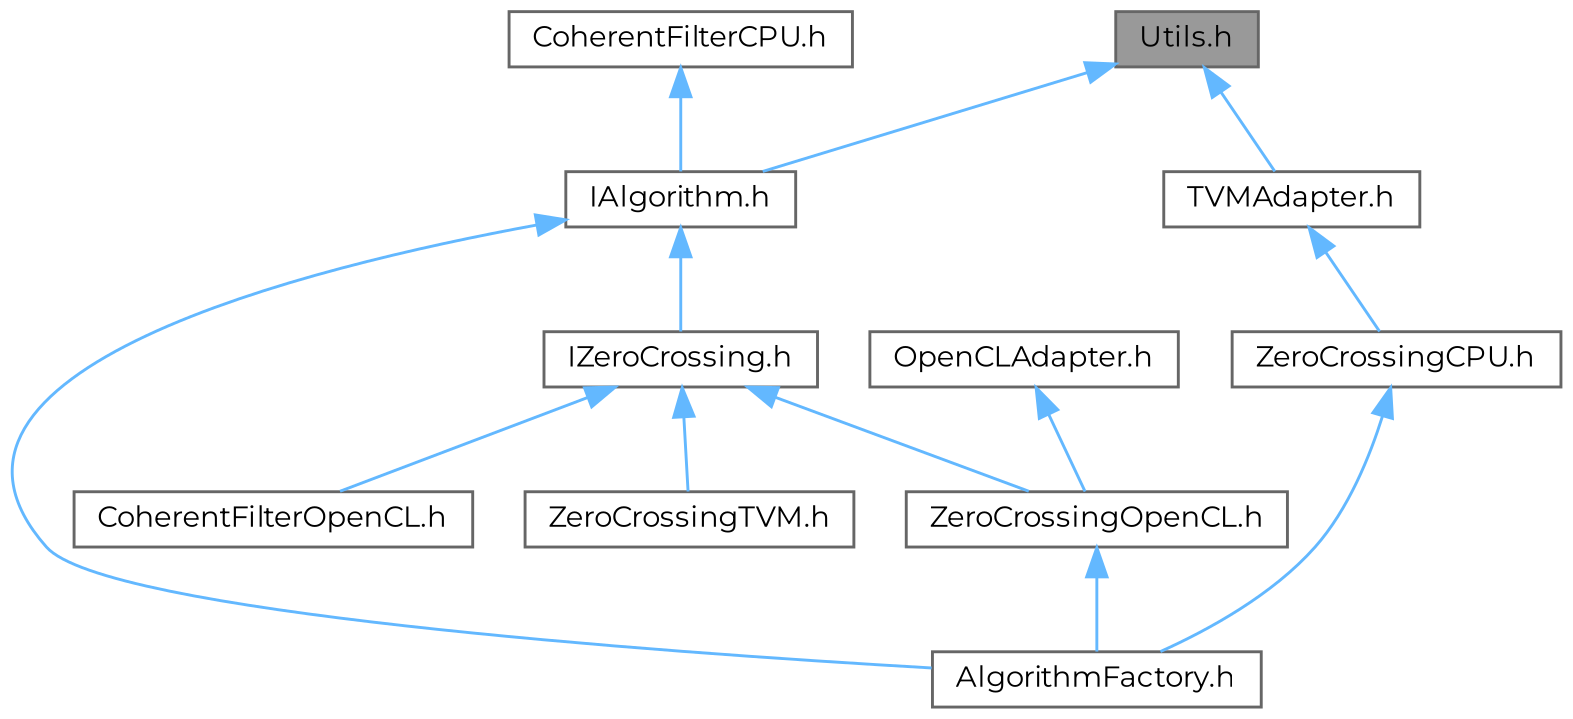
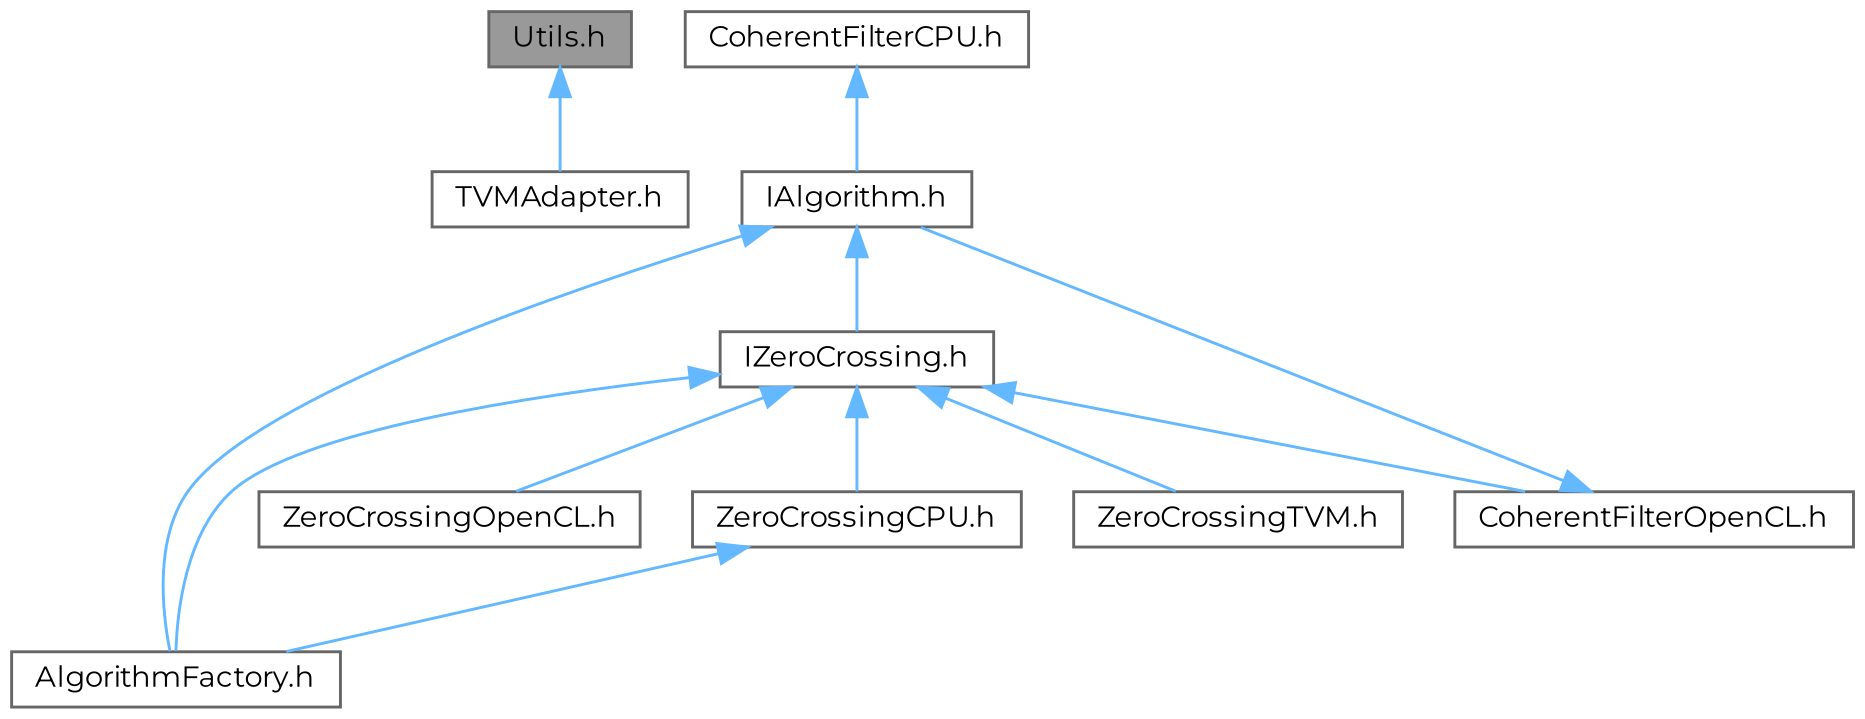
edge "IAlgorithm.h" -> "Utils.h": now "IAlgorithm.h" -> "CoherentFilterOpenCL.h"
edge "ZeroCrossingCPU.h" -> "TVMAdapter.h": now "ZeroCrossingCPU.h" -> "IZeroCrossing.h"
node "OpenCLAdapter.h": removed
edge "AlgorithmFactory.h" -> "ZeroCrossingOpenCL.h": now "AlgorithmFactory.h" -> "IZeroCrossing.h"
